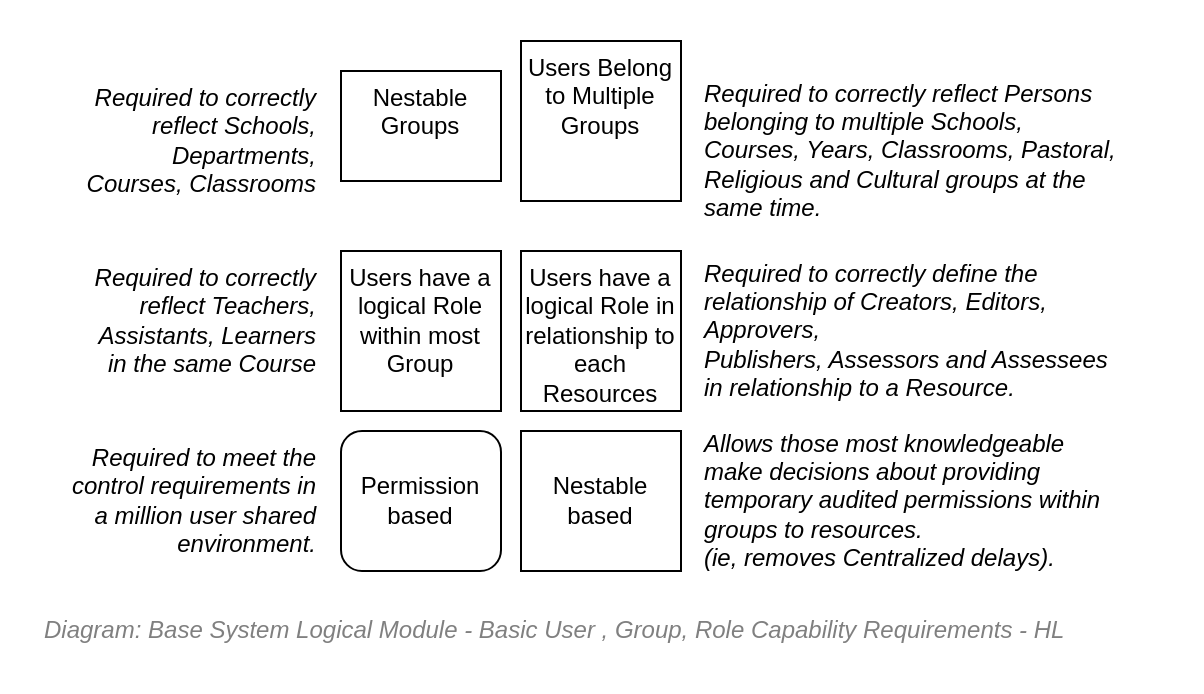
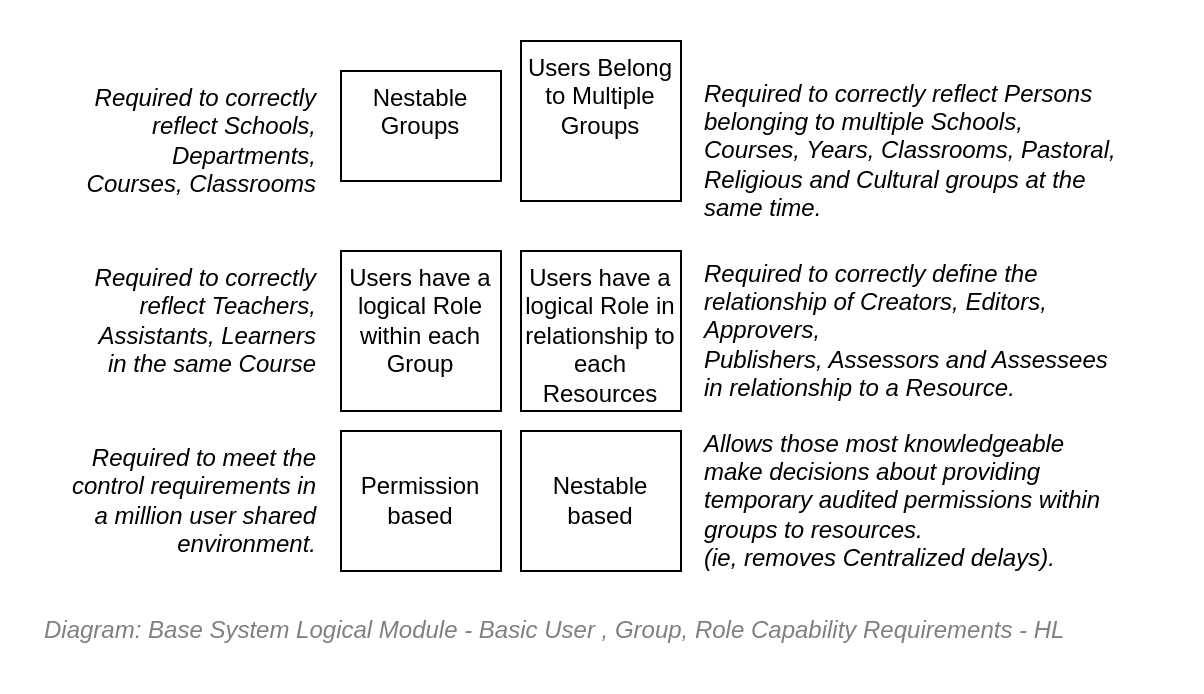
node "Users have a logical Role within most Group": label "Users have a logical Role within most Group" -> "Users have a logical Role within each Group"
node "Permission based": shape rounded rectangle -> rectangle
